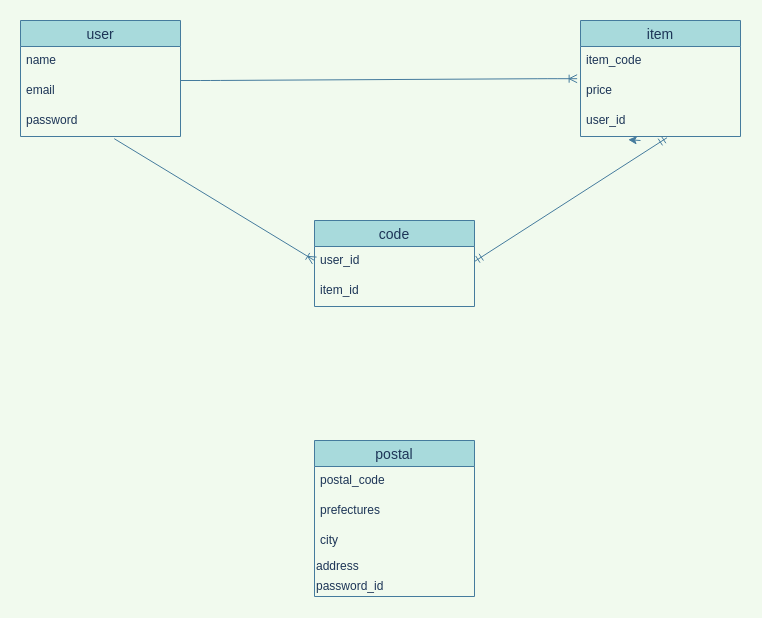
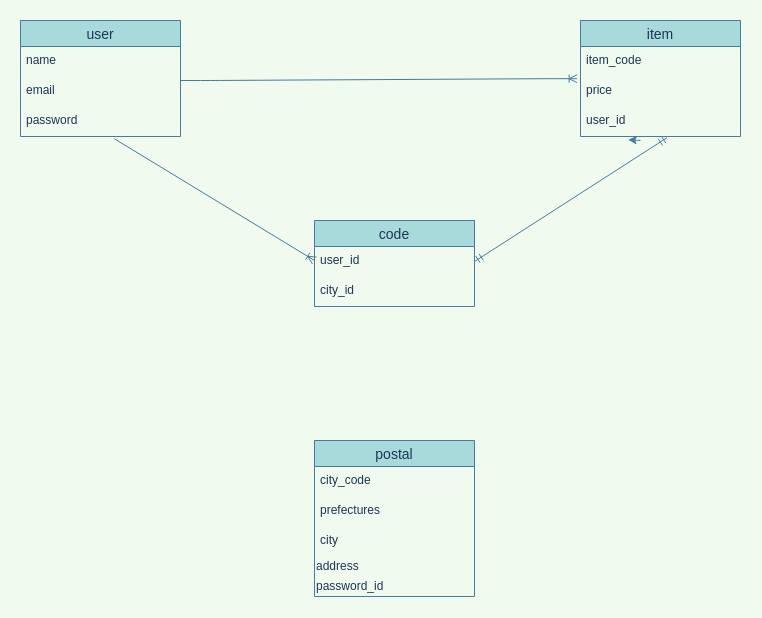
node "item_id": label "item_id" -> "city_id"
node "postal_code": label "postal_code" -> "city_code"
